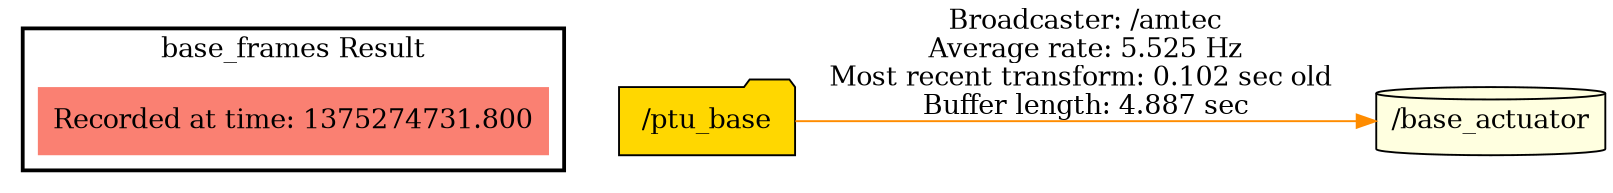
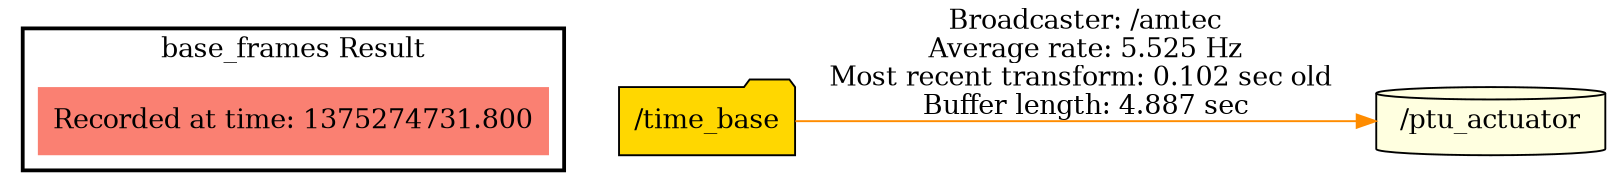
node "/ptu_base": label "/ptu_base" -> "/time_base"
node "/base_actuator": label "/base_actuator" -> "/ptu_actuator"
